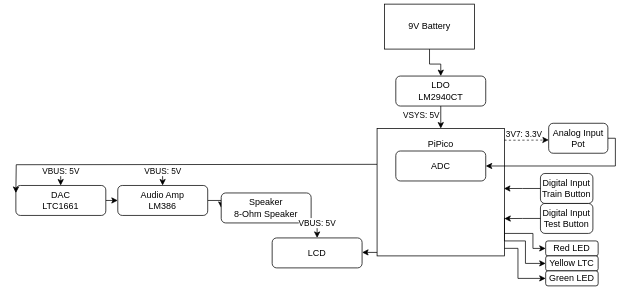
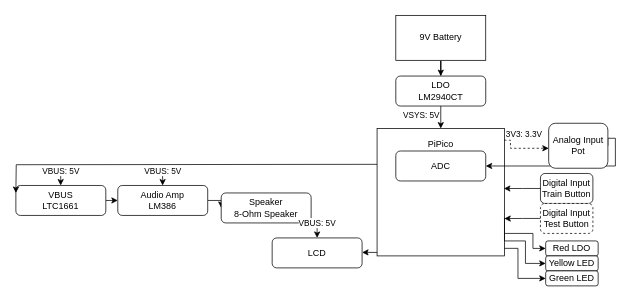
node "9V Battery": moved (429, 27) -> (441, 38)
node "3V7: 3.3V": label "3V7: 3.3V" -> "3V3: 3.3V"
node "Analog Input Pot": size 59x30 -> 59x45
node "DAC LTC1661": label "DAC LTC1661" -> "VBUS LTC1661"
node "Digital Input Test Button": style solid -> dashed
node "Red LED": label "Red LED" -> "Red LDO"
node "Yellow LTC": label "Yellow LTC" -> "Yellow LED"
